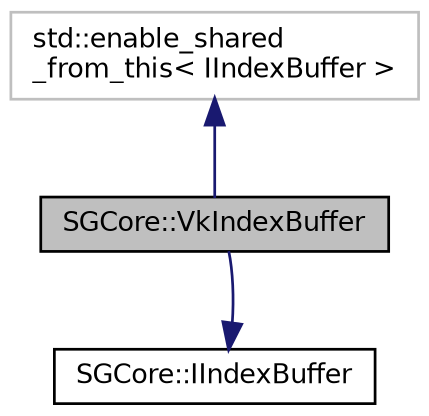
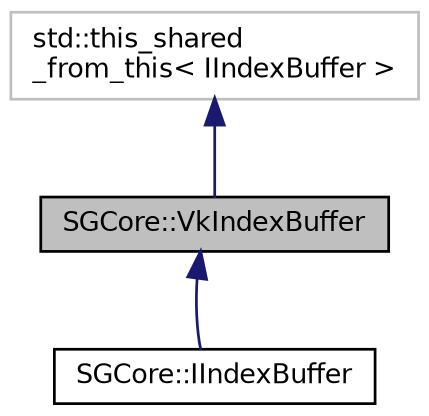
node "std::enable_shared _from_this< IIndexBuffer >": label "std::enable_shared _from_this< IIndexBuffer >" -> "std::this_shared _from_this< IIndexBuffer >"
edge "SGCore::VkIndexBuffer" -> "SGCore::IIndexBuffer": reversed
